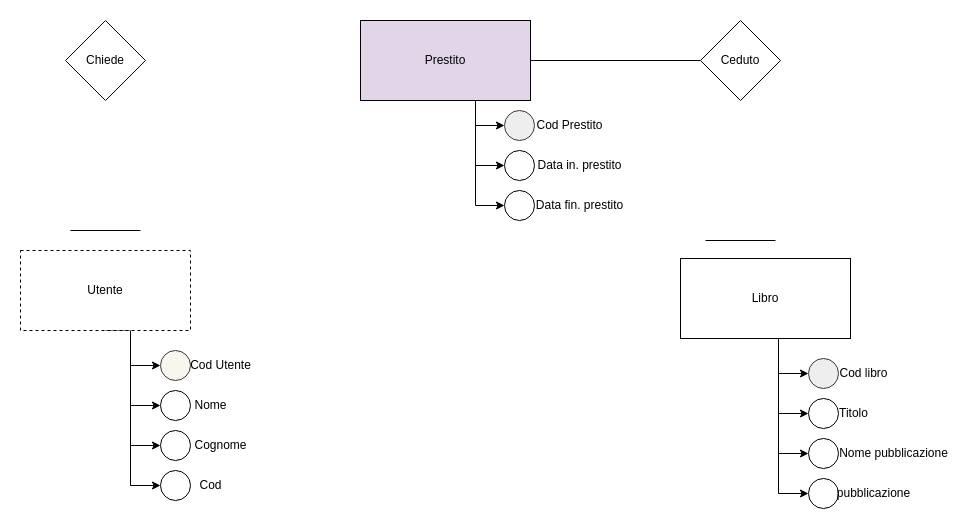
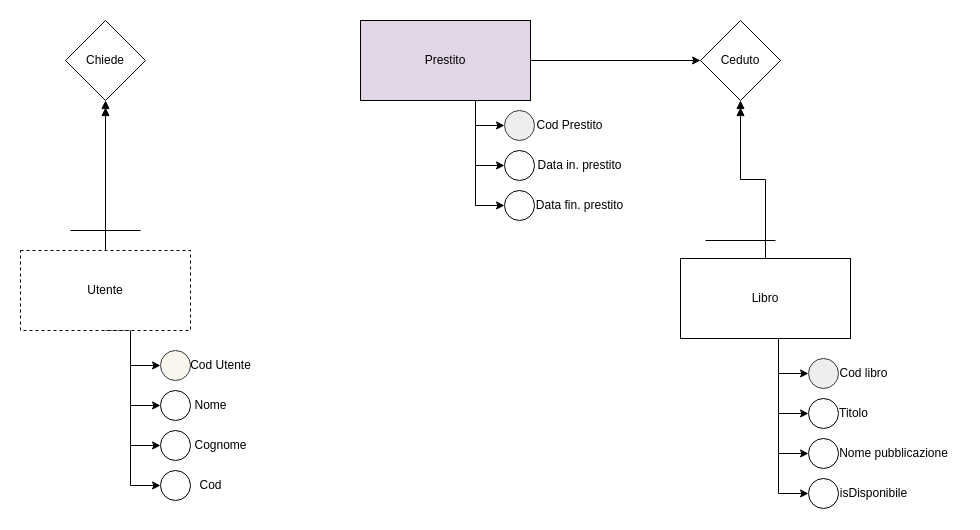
edge "Prestito" -- "Ceduto": arrowhead none -> classic
edge "Libro" -> "Ceduto": added
edge "Utente" -> "Chiede": added
node "pubblicazione": label "pubblicazione" -> "isDisponibile"
